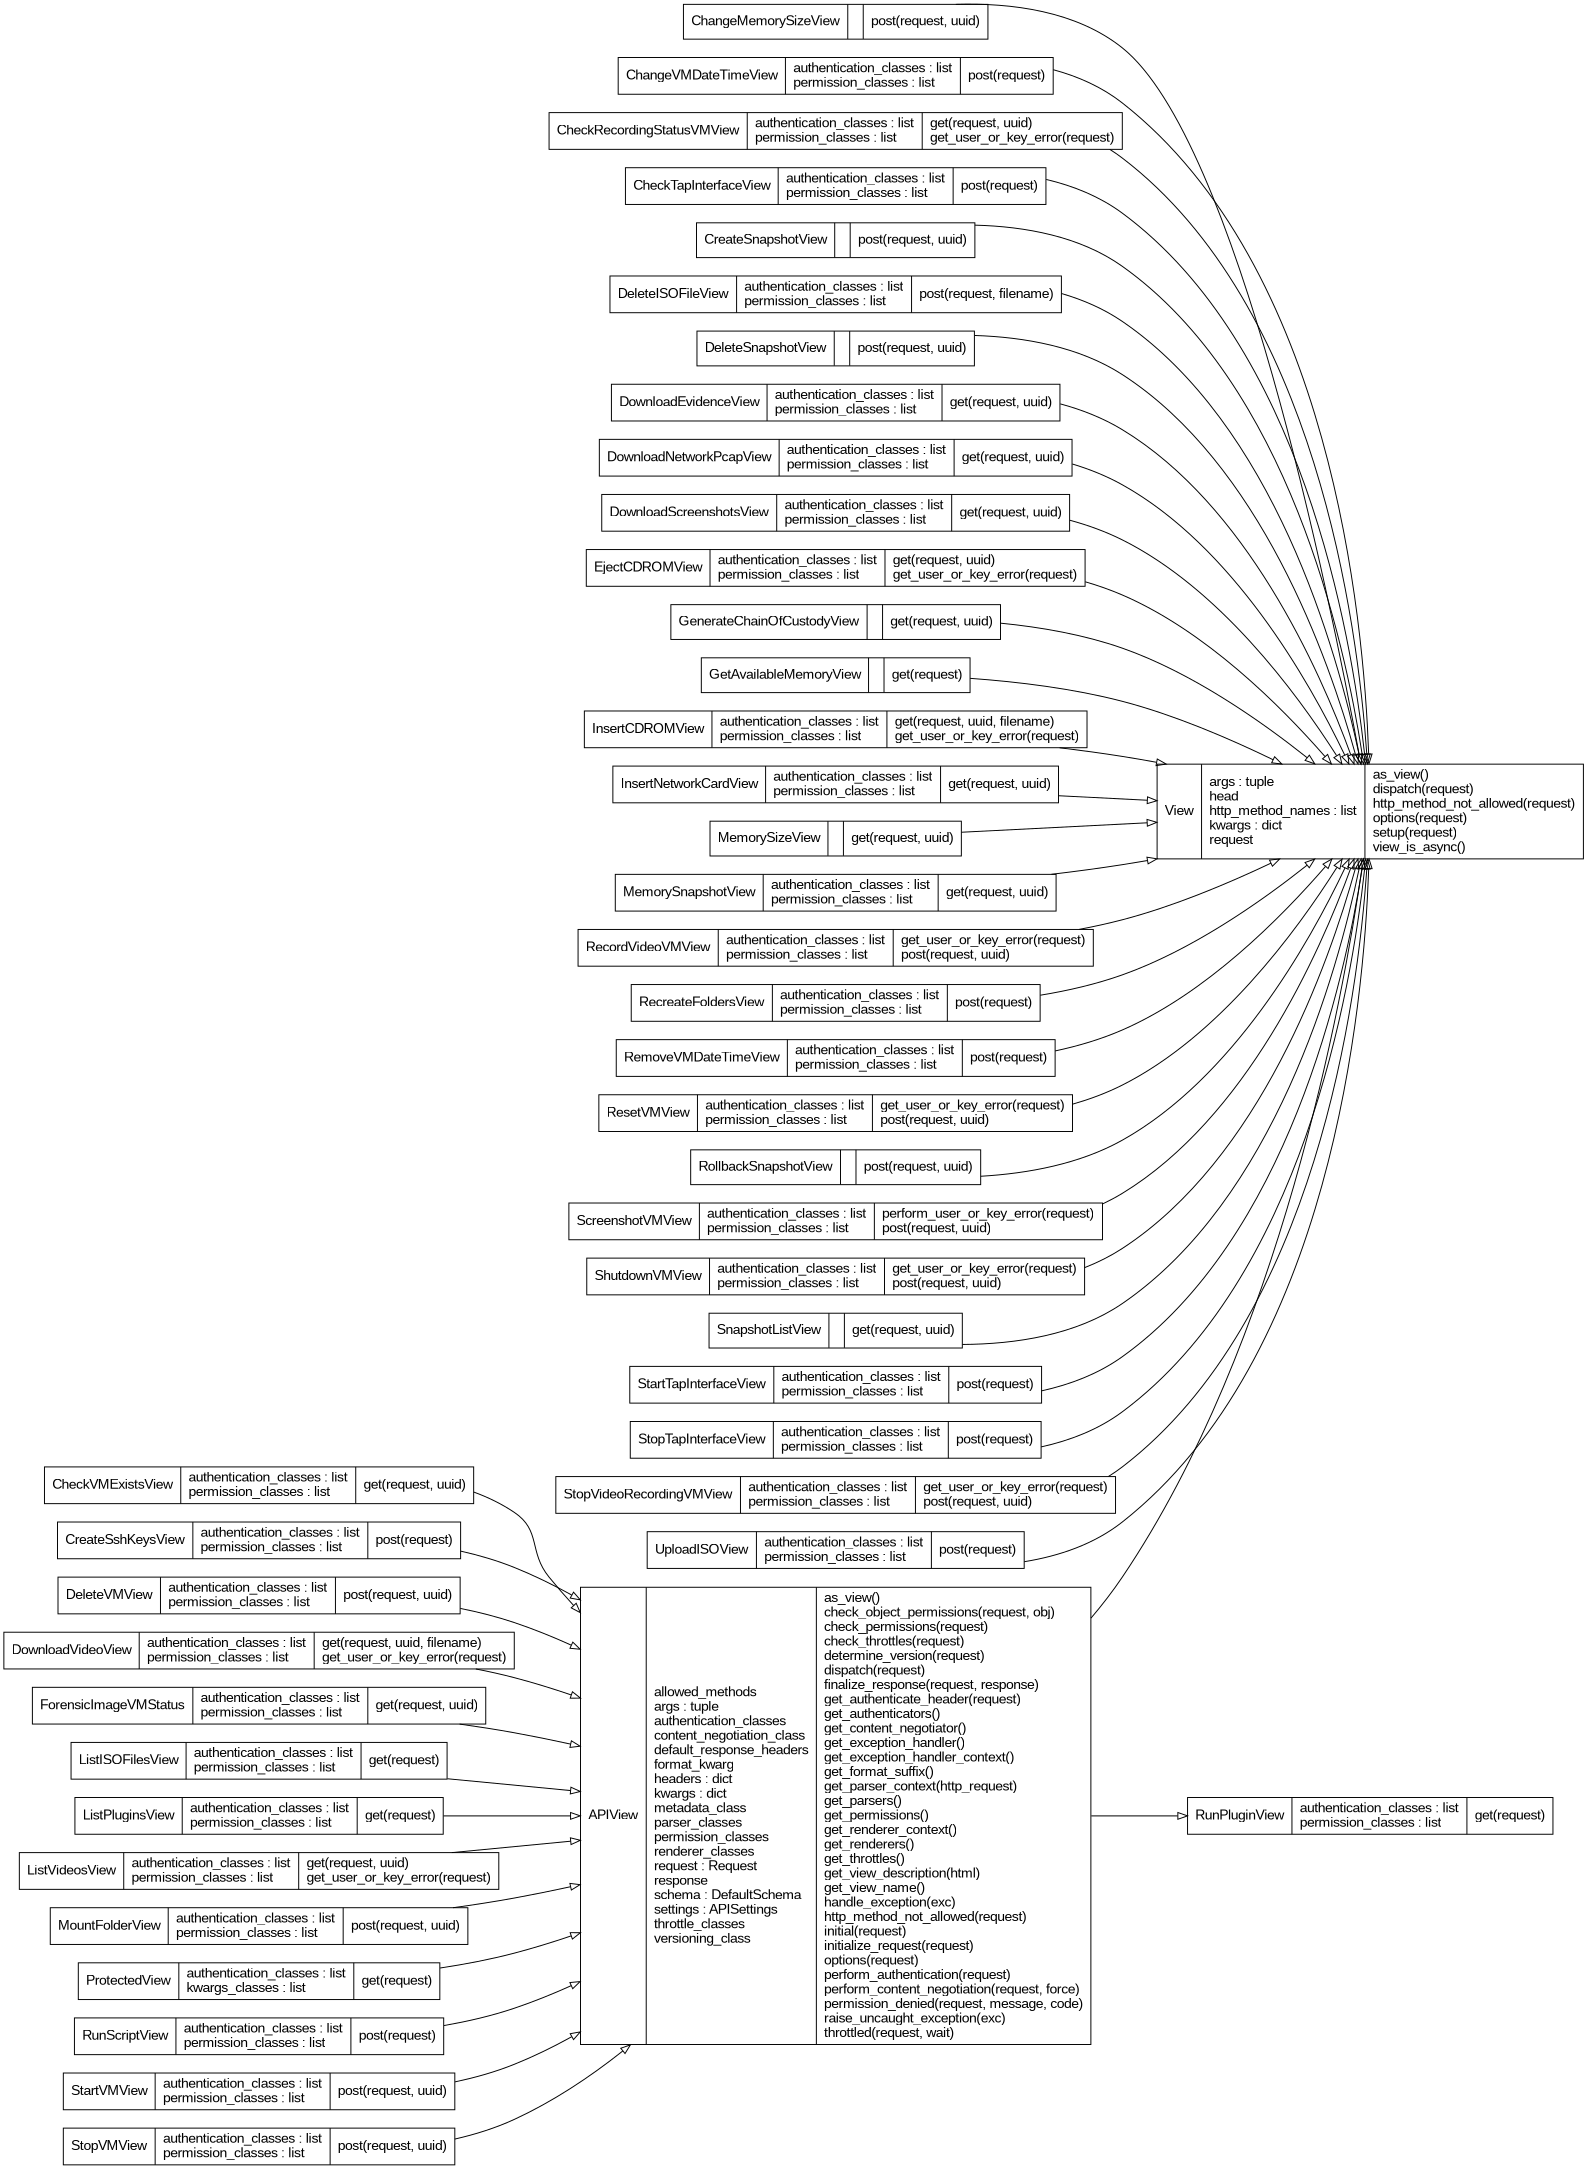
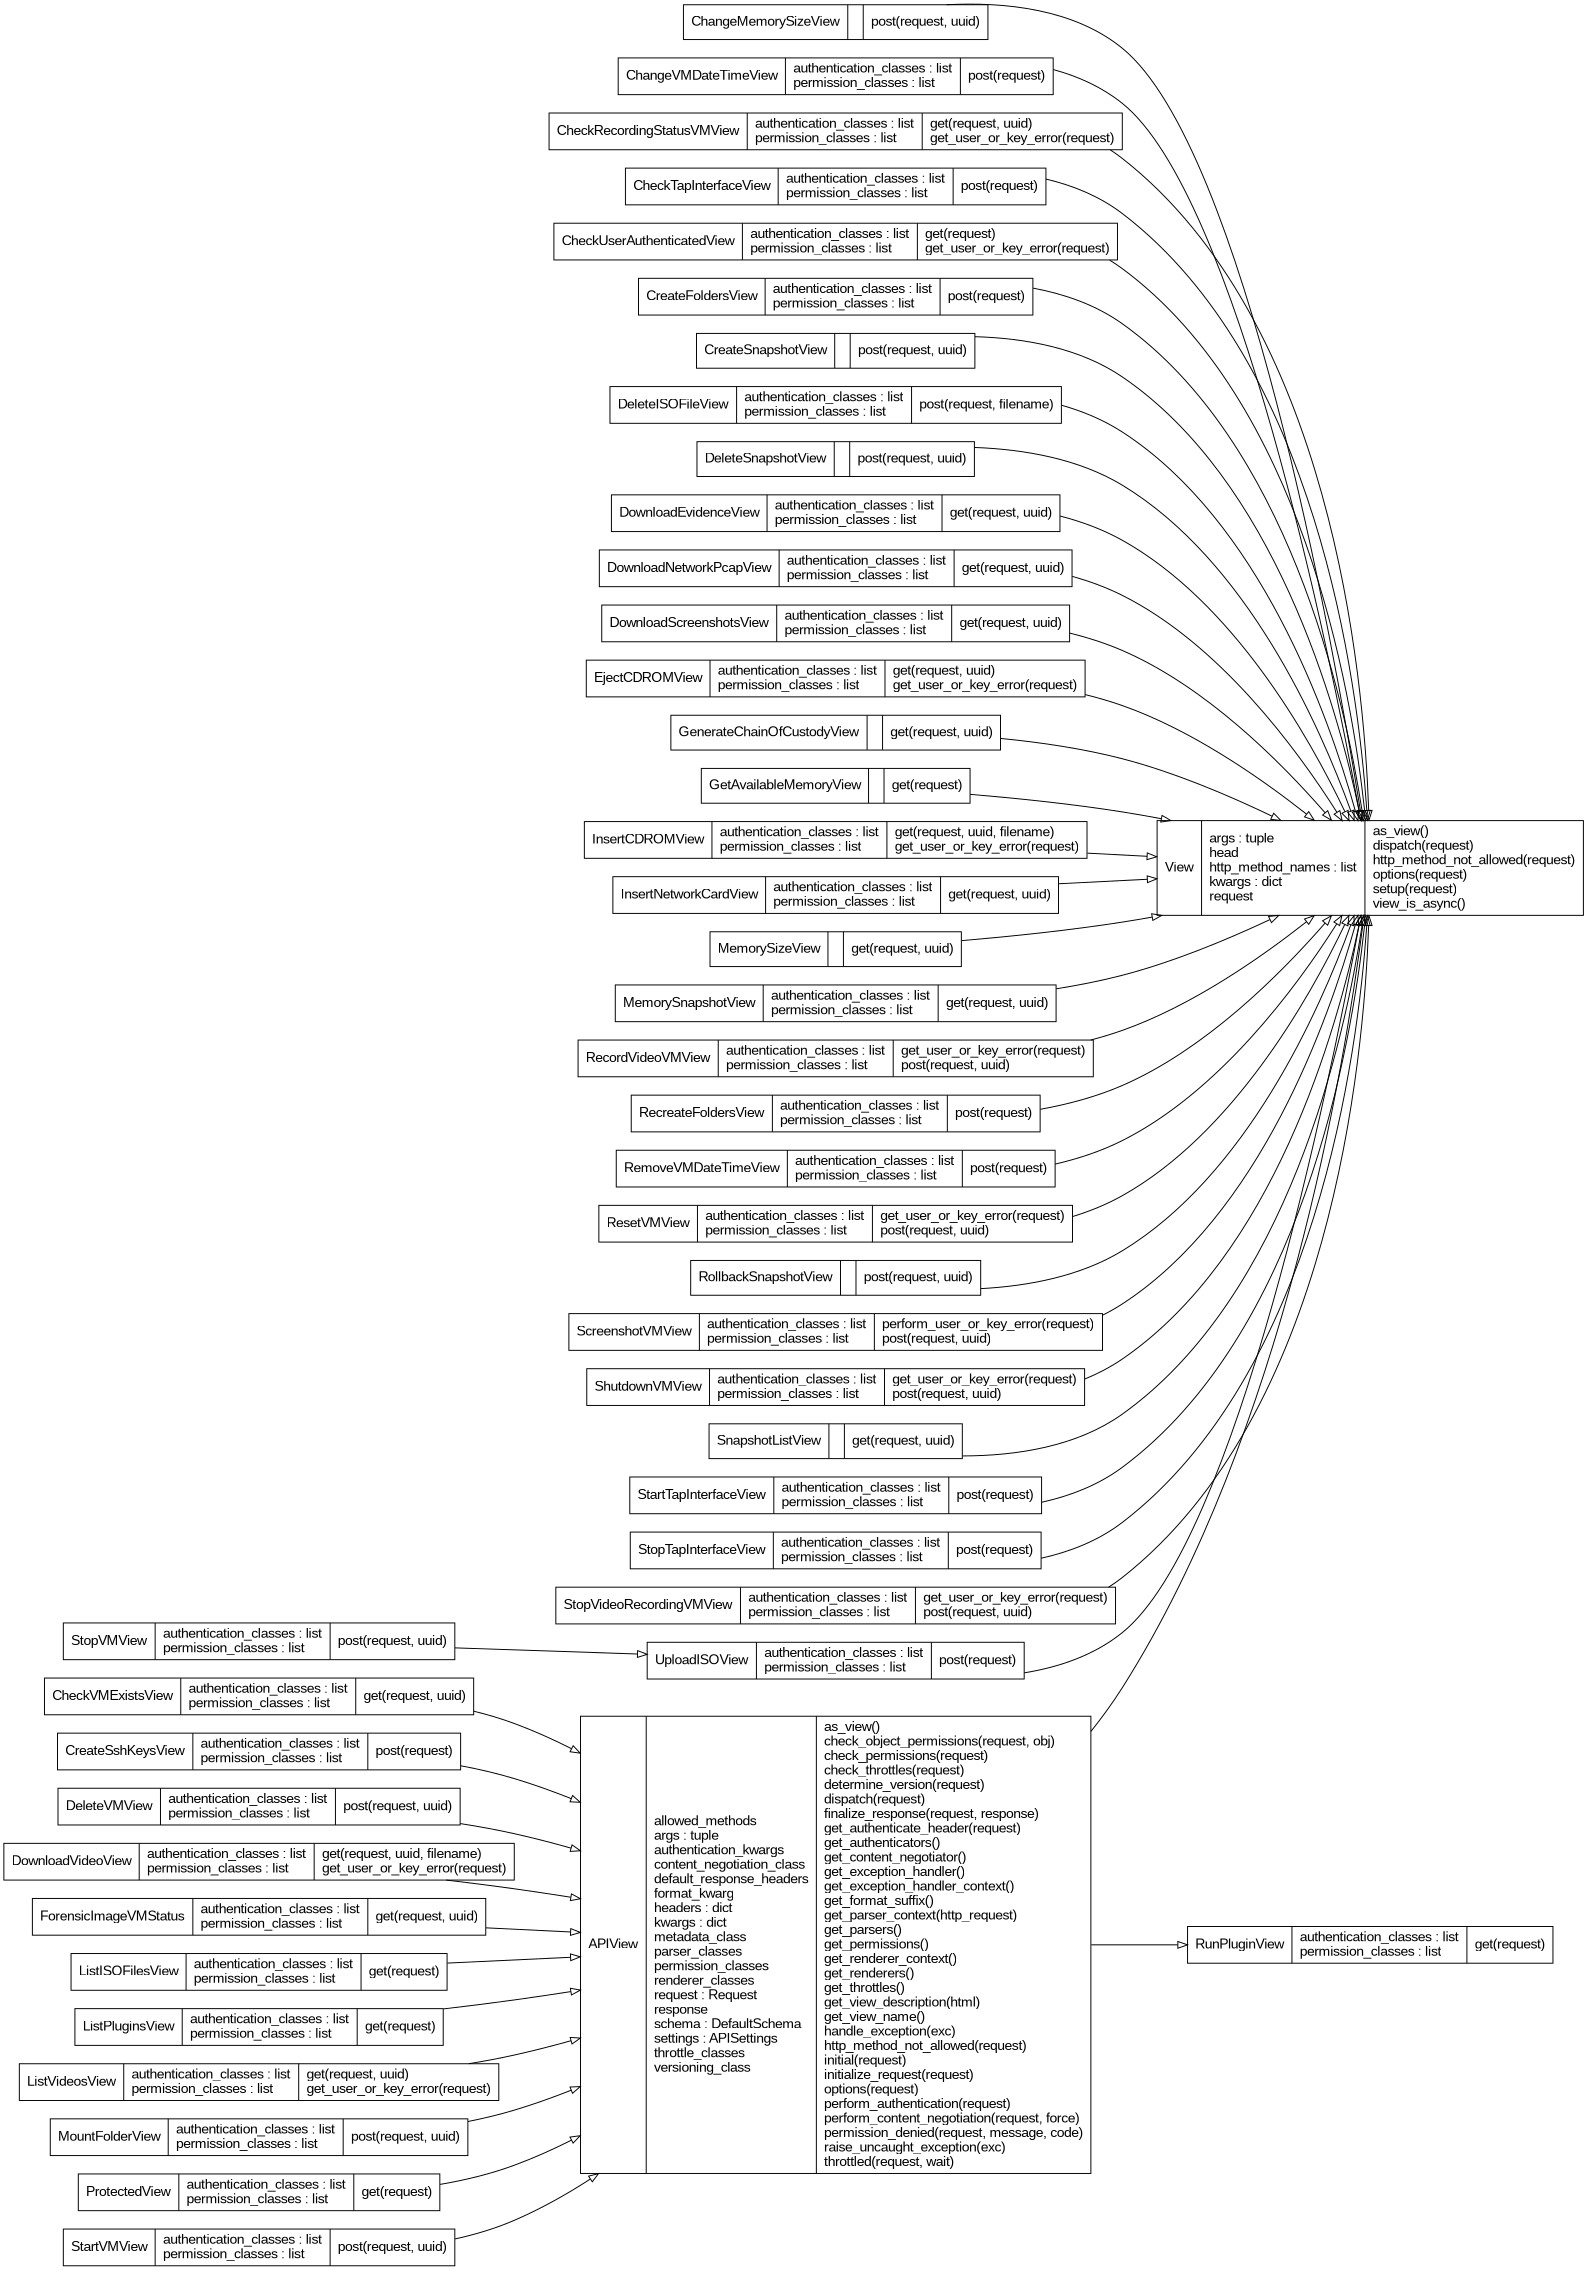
node "CheckUserAuthenticatedView": added
node "CreateFoldersView": added
node "APIView": text "authentication_classes" -> "authentication_kwargs"
node "ProtectedView": text "kwargs_classes : list" -> "permission_classes : list"
node "RunScriptView": removed
edge "StopVMView" -> "APIView": now "StopVMView" -> "UploadISOView"
